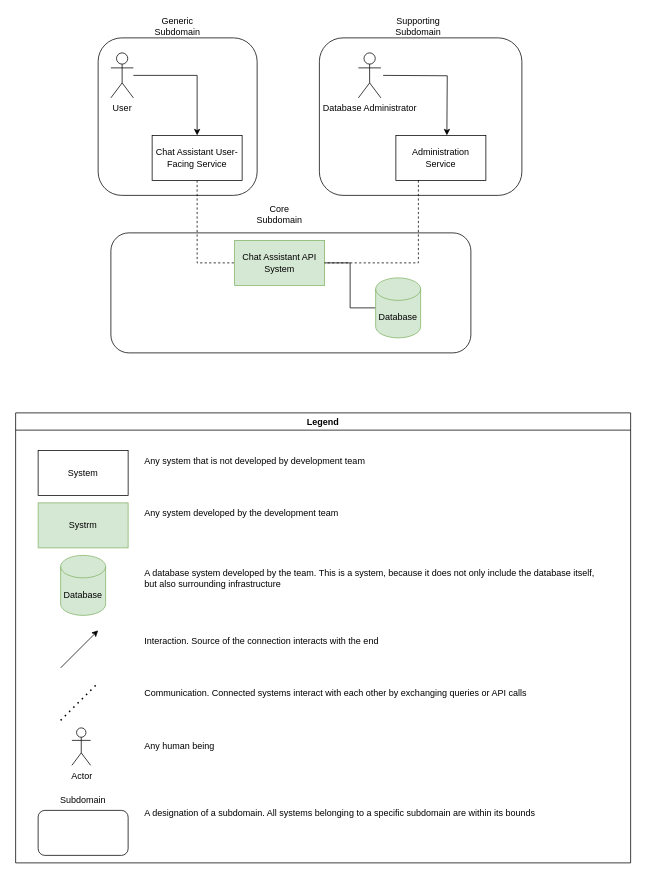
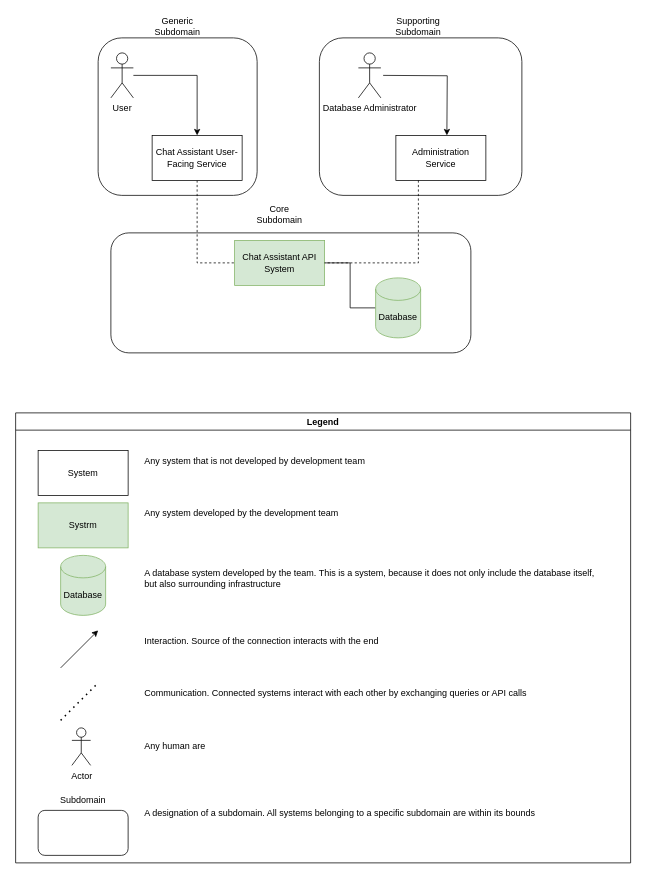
node "Any human being": label "Any human being" -> "Any human are"
